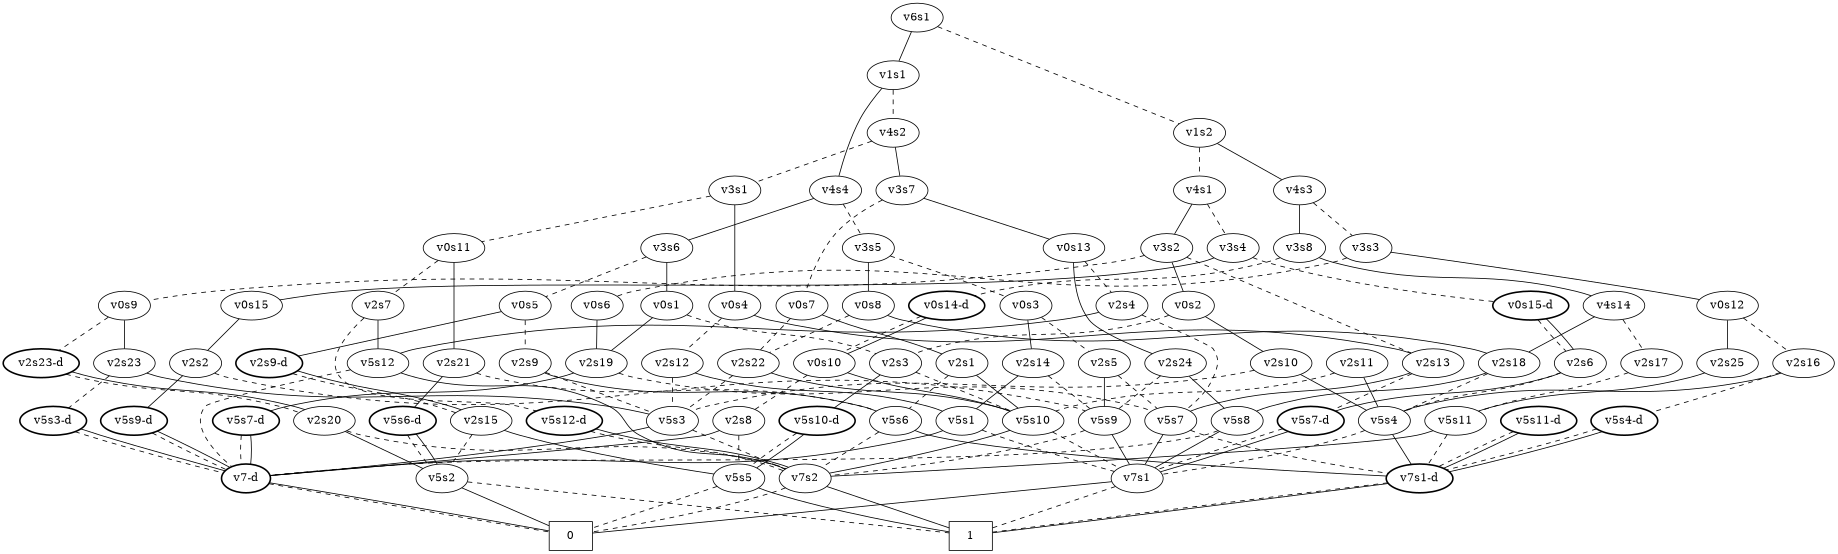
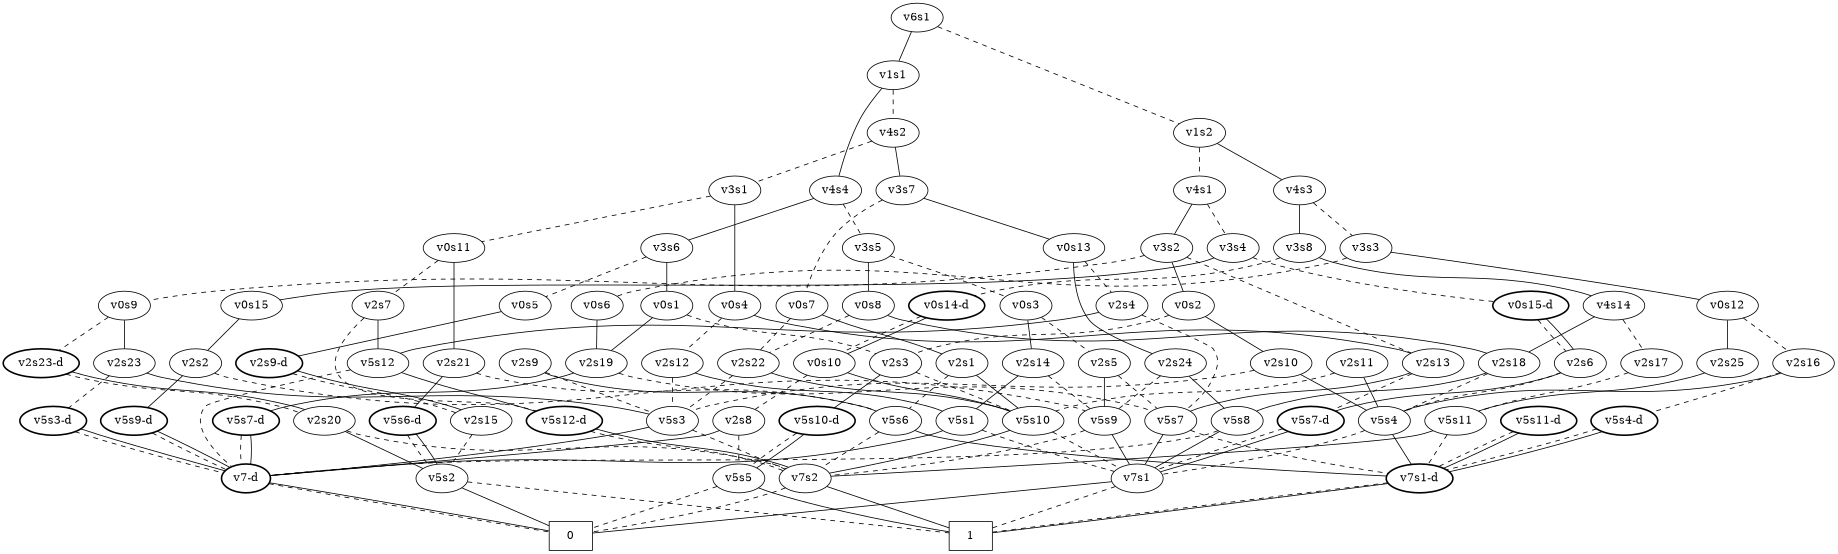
edge "v0s5" -- "v2s9": removed
edge "v5s12" -- "v7s2": now "v5s12" -- "v5s12-d"
edge "v2s15" -- "v5s5": removed
